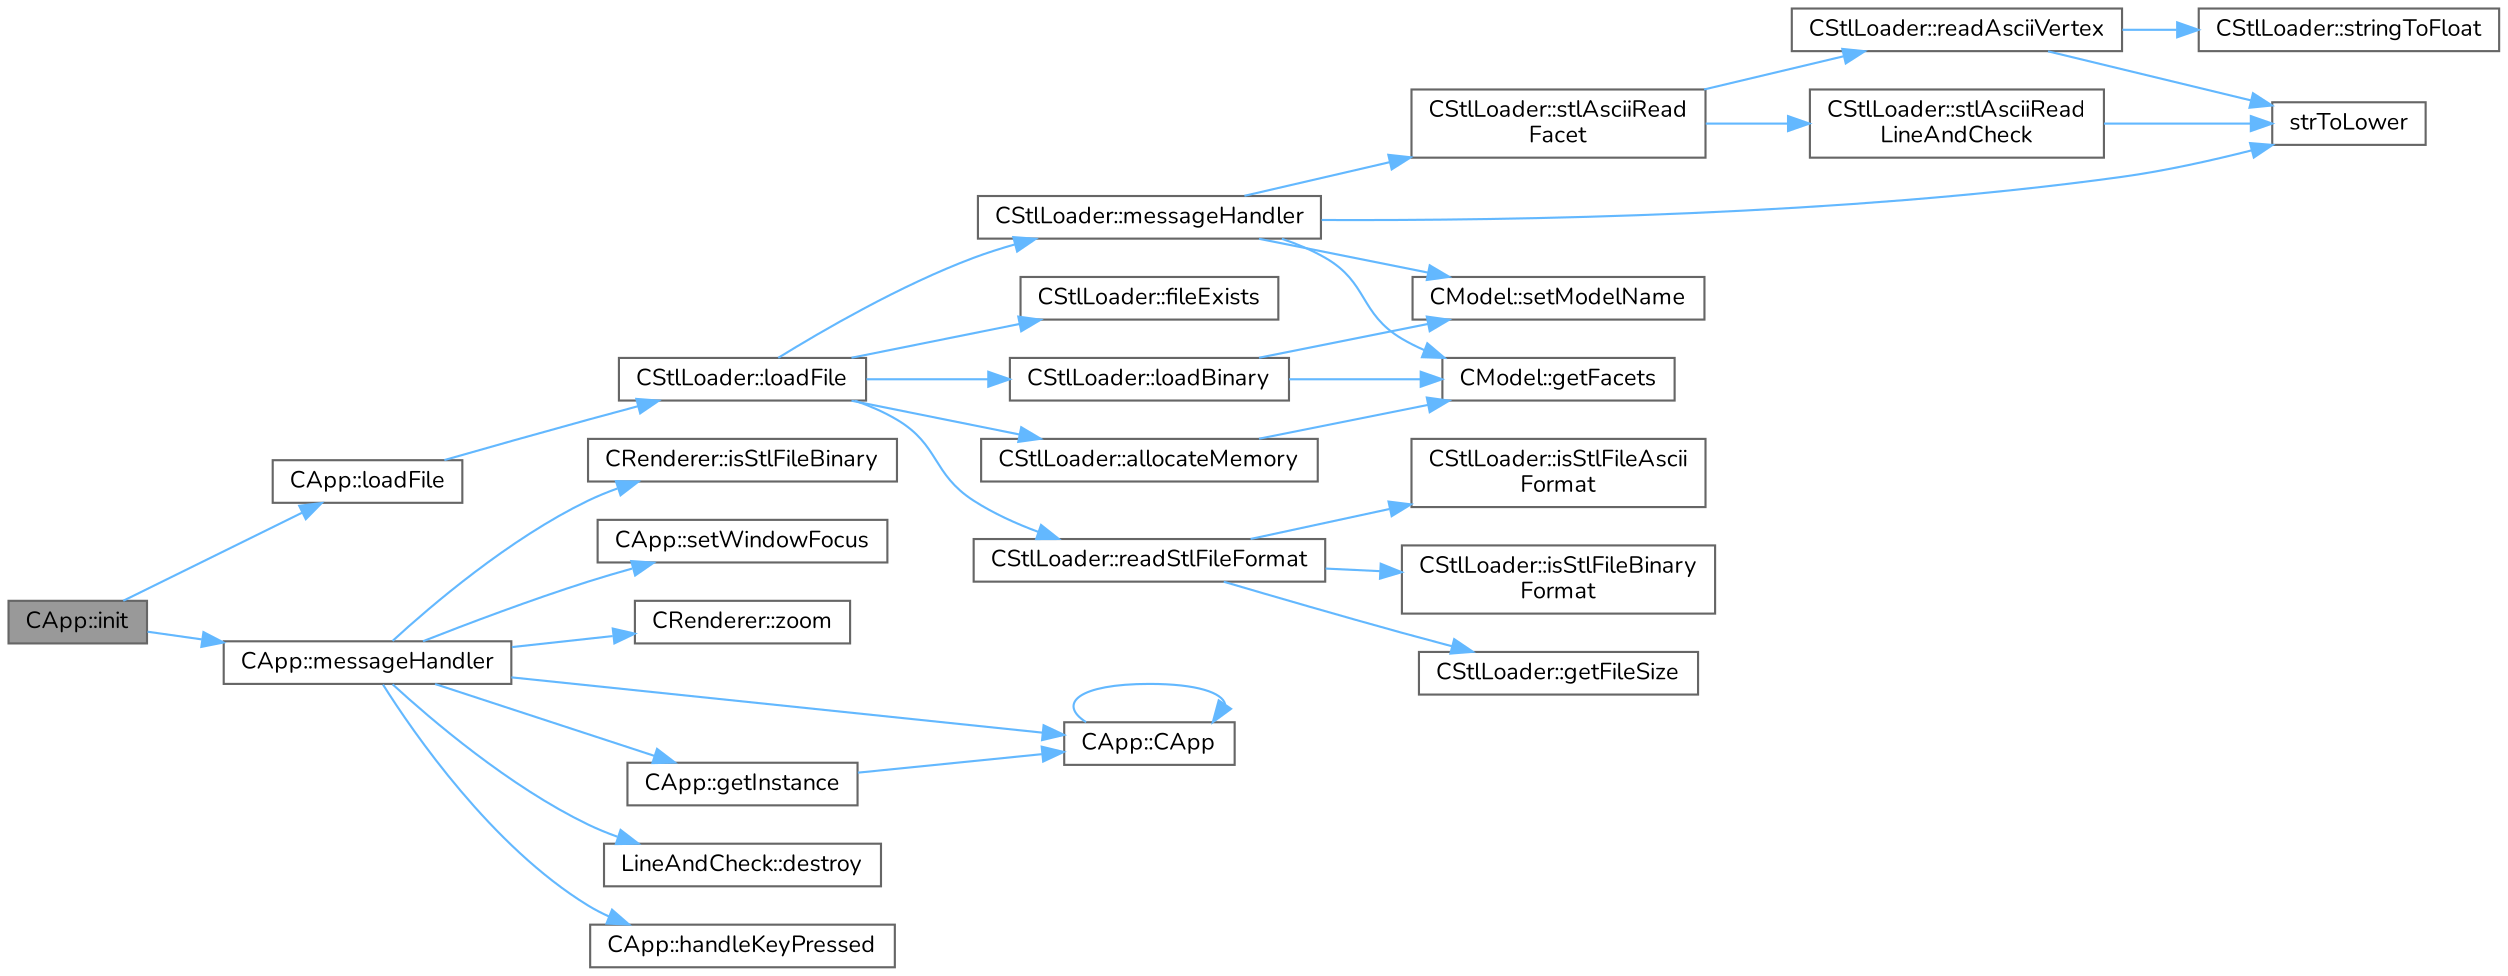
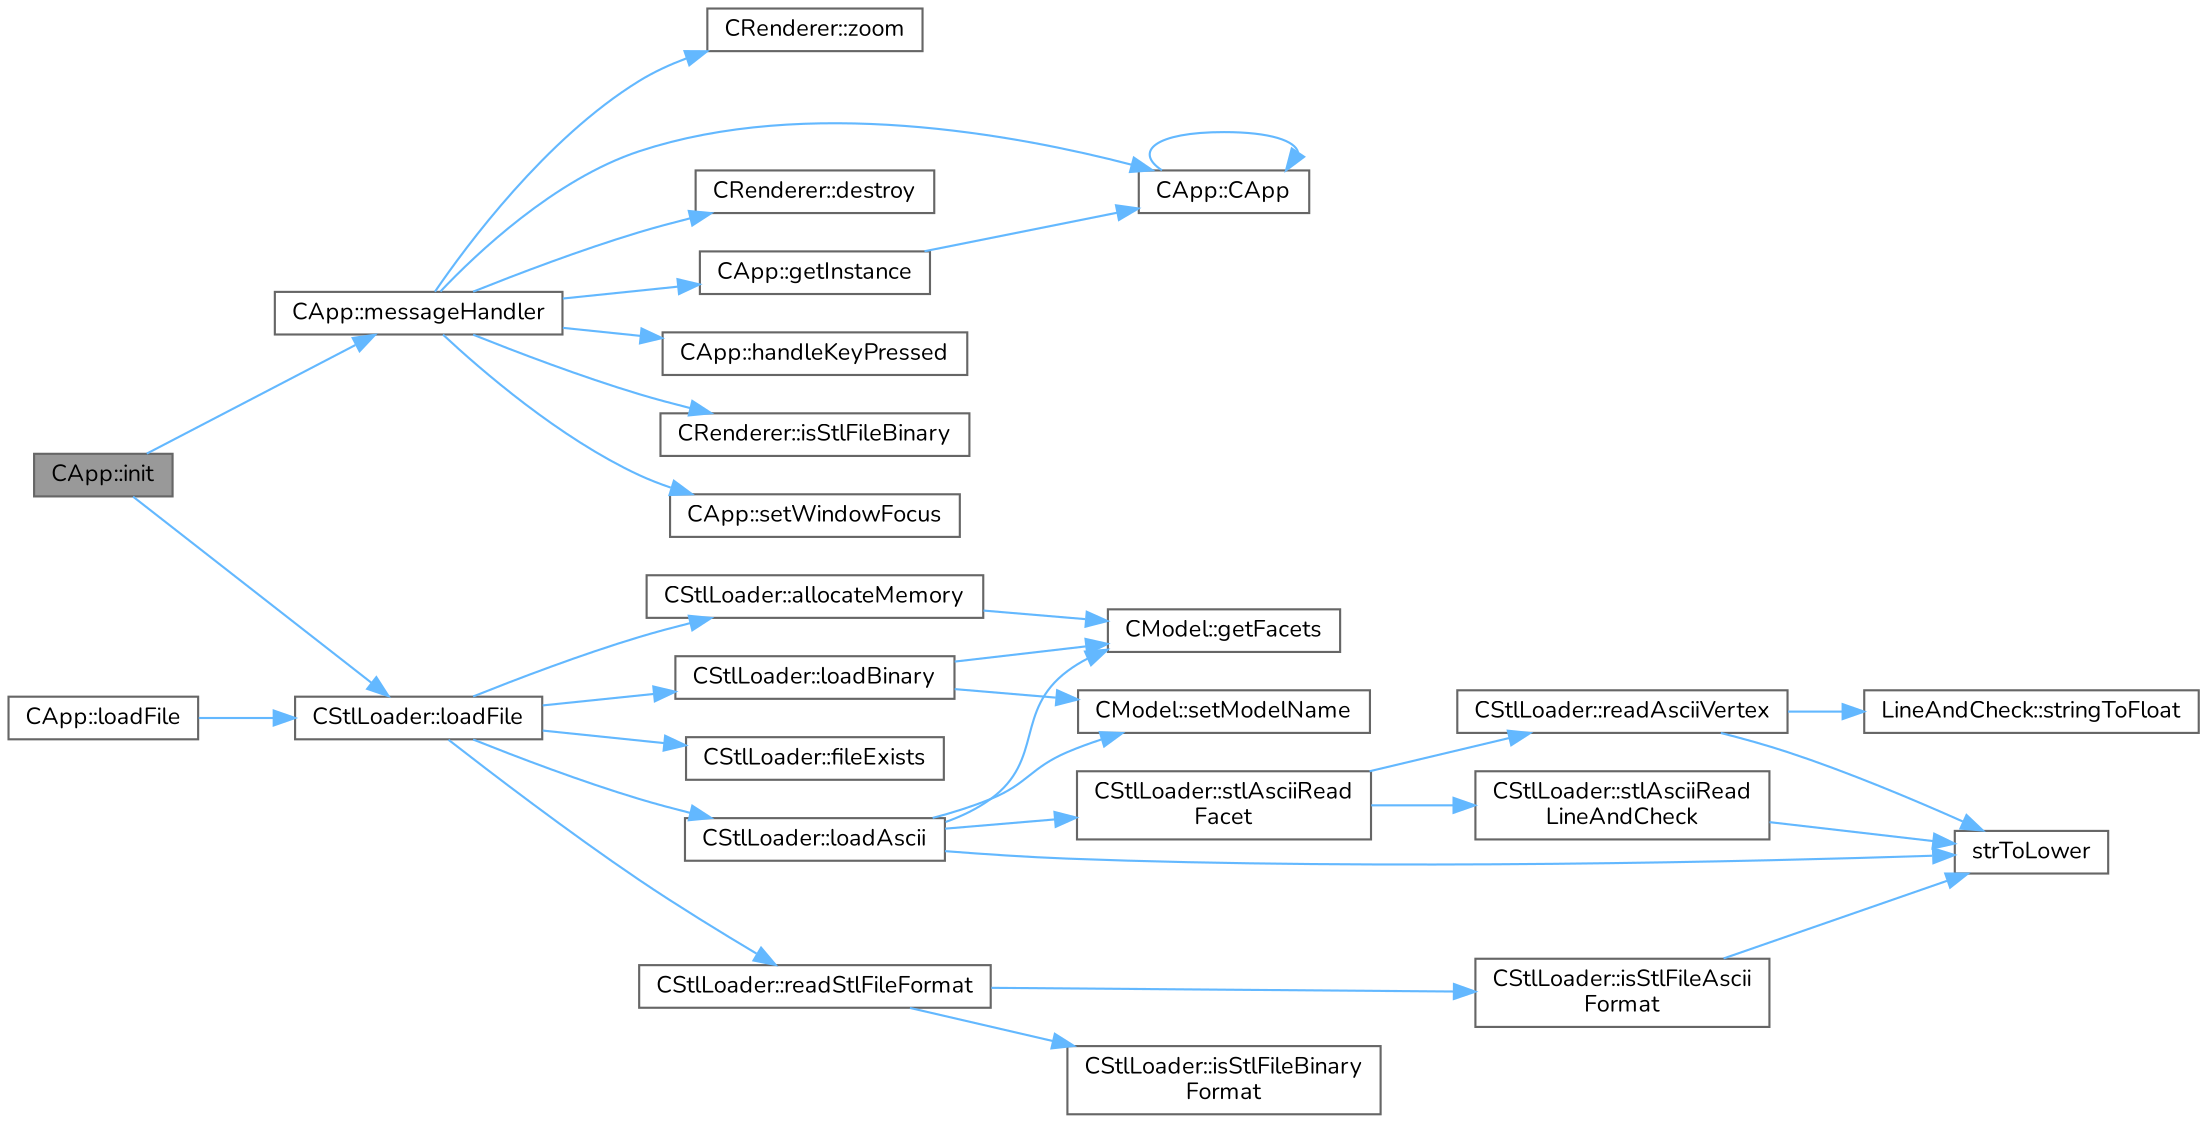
node "CStlLoader::stringToFloat": label "CStlLoader::stringToFloat" -> "LineAndCheck::stringToFloat"
node "CStlLoader::messageHandler": label "CStlLoader::messageHandler" -> "CStlLoader::loadAscii"
edge "CApp::init" -> "CApp::loadFile": now "CApp::init" -> "CStlLoader::loadFile"
node "CStlLoader::getFileSize": removed
node "LineAndCheck::destroy": label "LineAndCheck::destroy" -> "CRenderer::destroy"
edge "CStlLoader::isStlFileAscii Format" -> "strToLower": added
